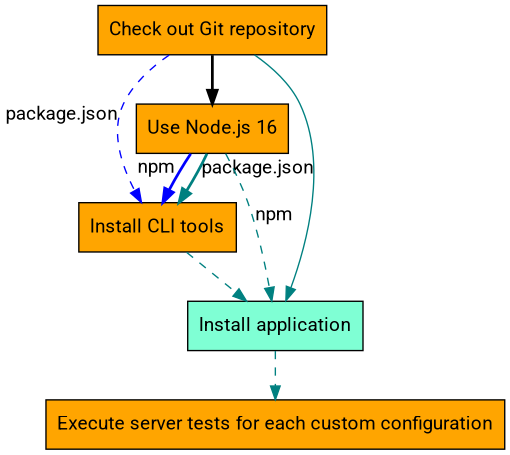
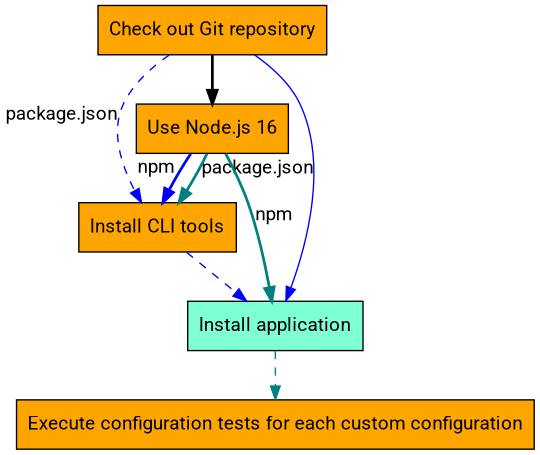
edge "Check out Git repository" -> "Install application": color teal -> blue
edge "Use Node.js 16" -> "Install application": style dashed -> bold
edge "Install CLI tools" -> "Install application": color teal -> blue
node "Execute server tests for each custom configuration": label "Execute server tests for each custom configuration" -> "Execute configuration tests for each custom configuration"
